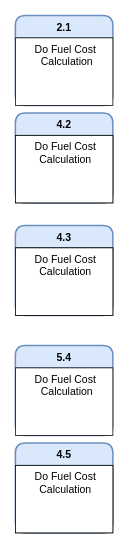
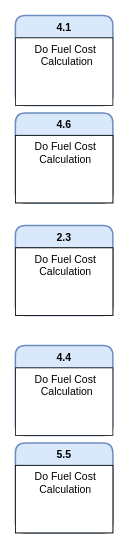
node "2.1": label "2.1" -> "4.1"
node "4.2": label "4.2" -> "4.6"
node "4.3": label "4.3" -> "2.3"
node "5.4": label "5.4" -> "4.4"
node "4.5": label "4.5" -> "5.5"
